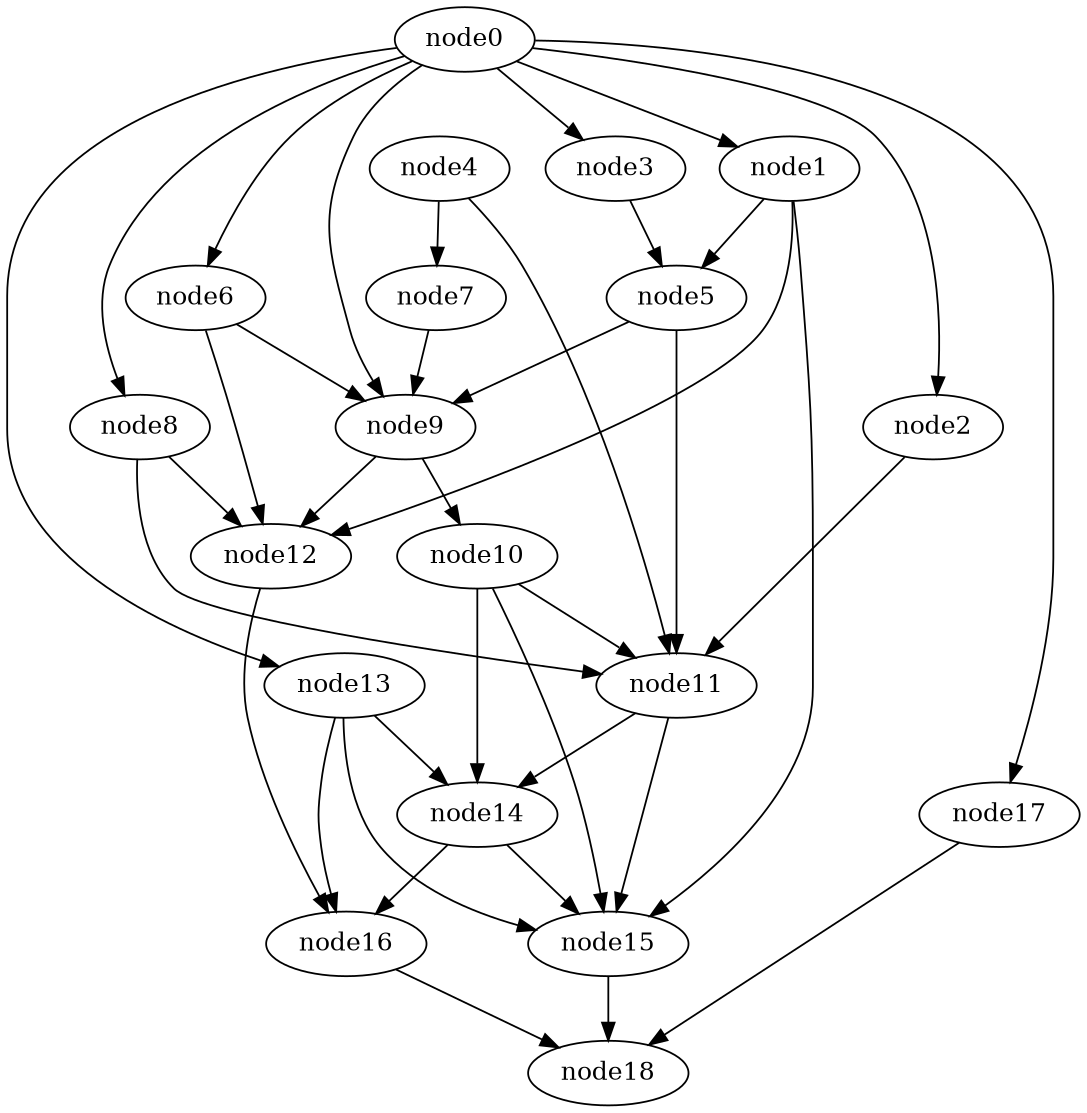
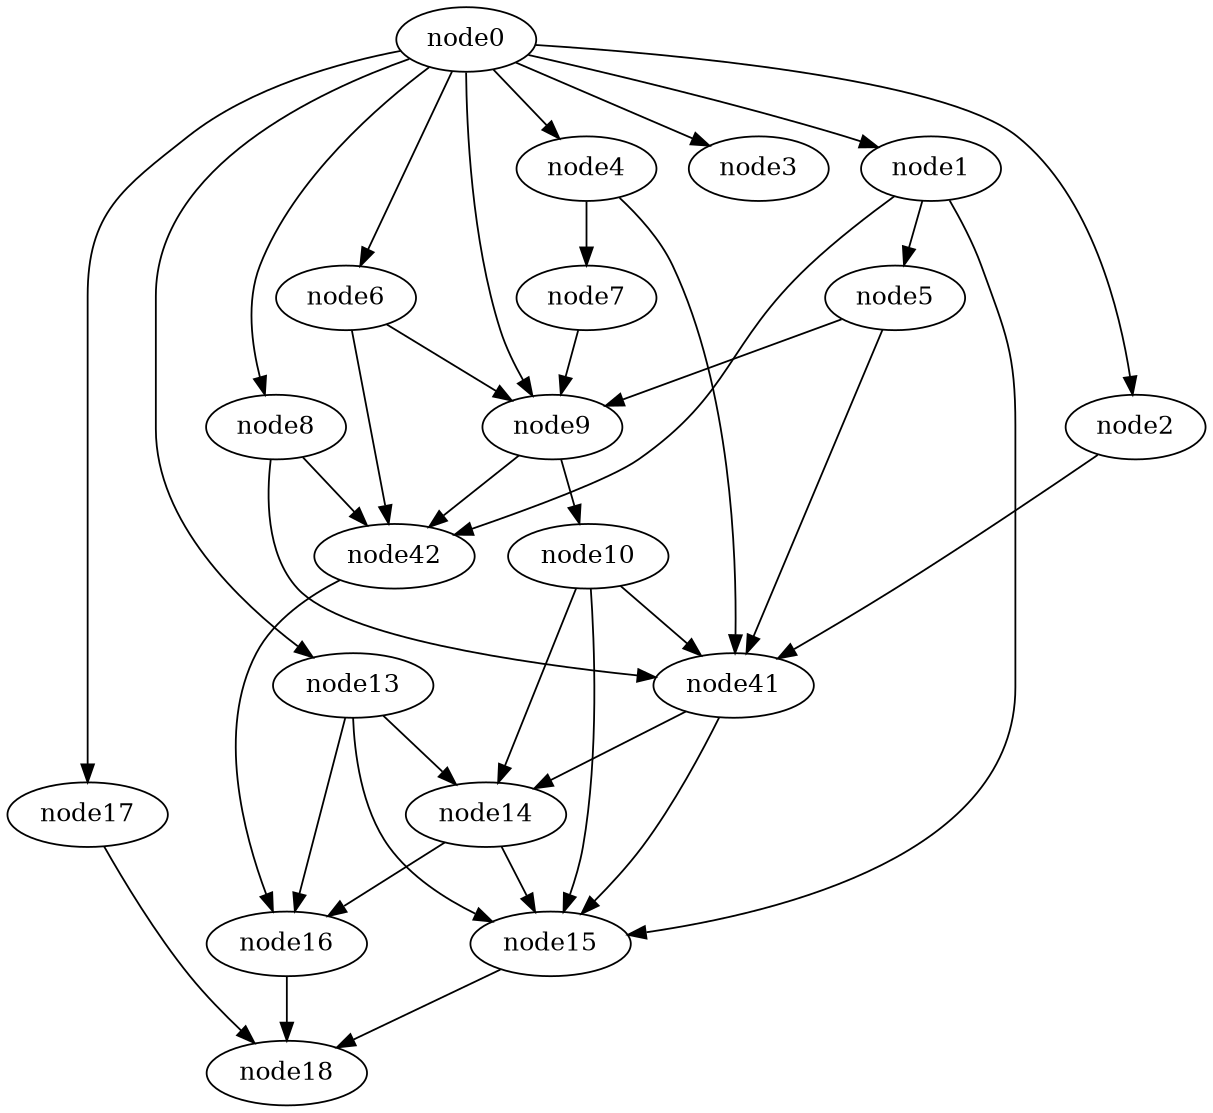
edge "node0" -> "node4": added
edge "node3" -> "node5": removed
node "node12": label "node12" -> "node42"
node "node11": label "node11" -> "node41"
